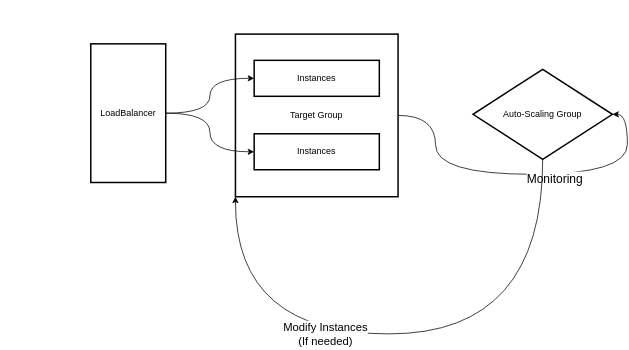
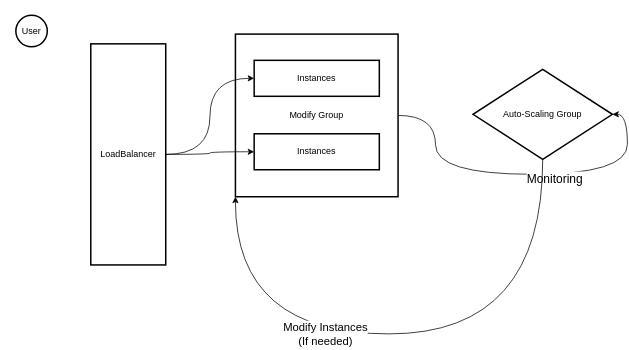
node "User": added
node "LoadBalancer": size 75x139 -> 75x221
node "Target Group": label "Target Group" -> "Modify Group"
